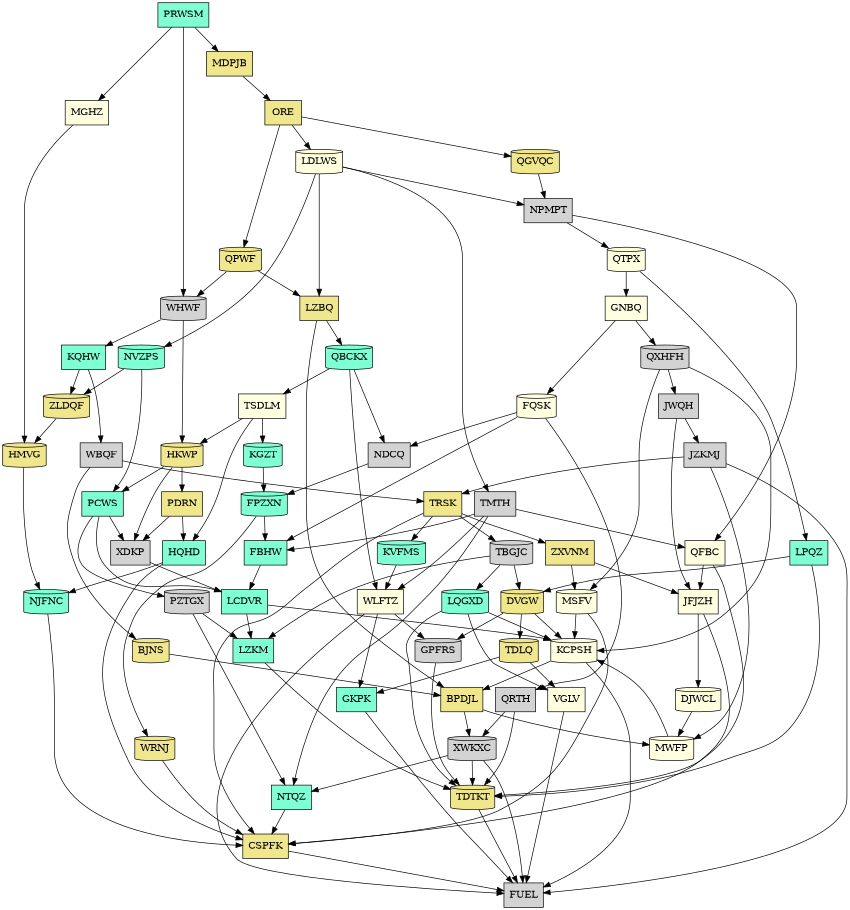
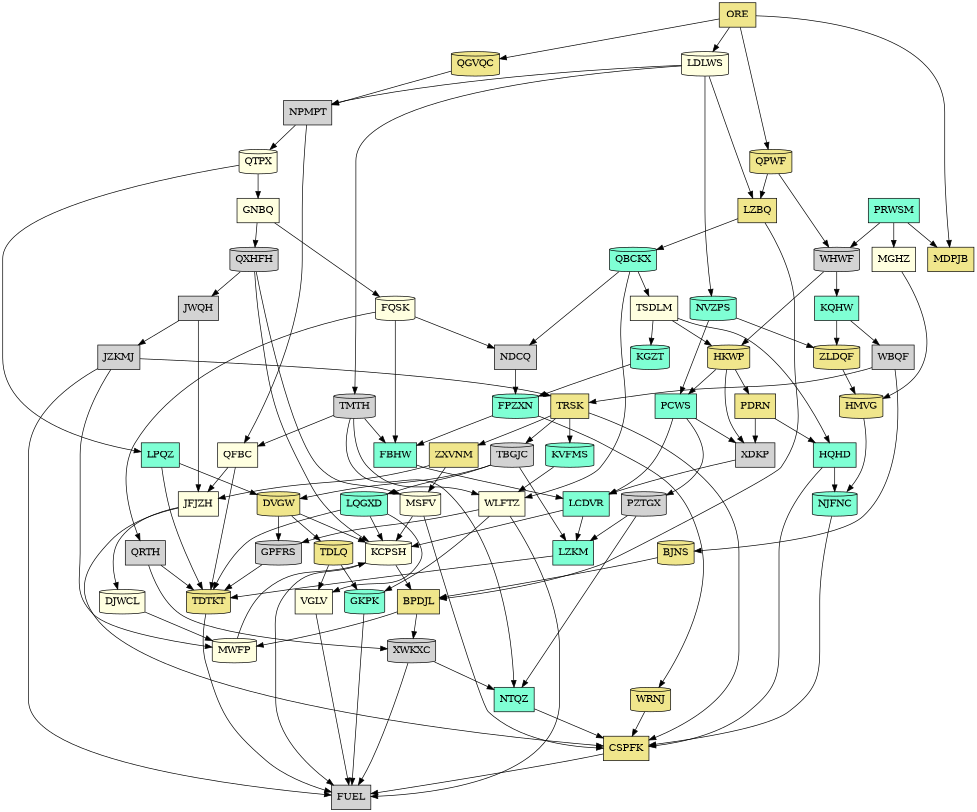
edge "MDPJB" -> "ORE": reversed
node "TMTH": shape box -> cylinder
node "GKPK": shape box -> cylinder
edge "XWKXC" -> "TDTKT": removed
